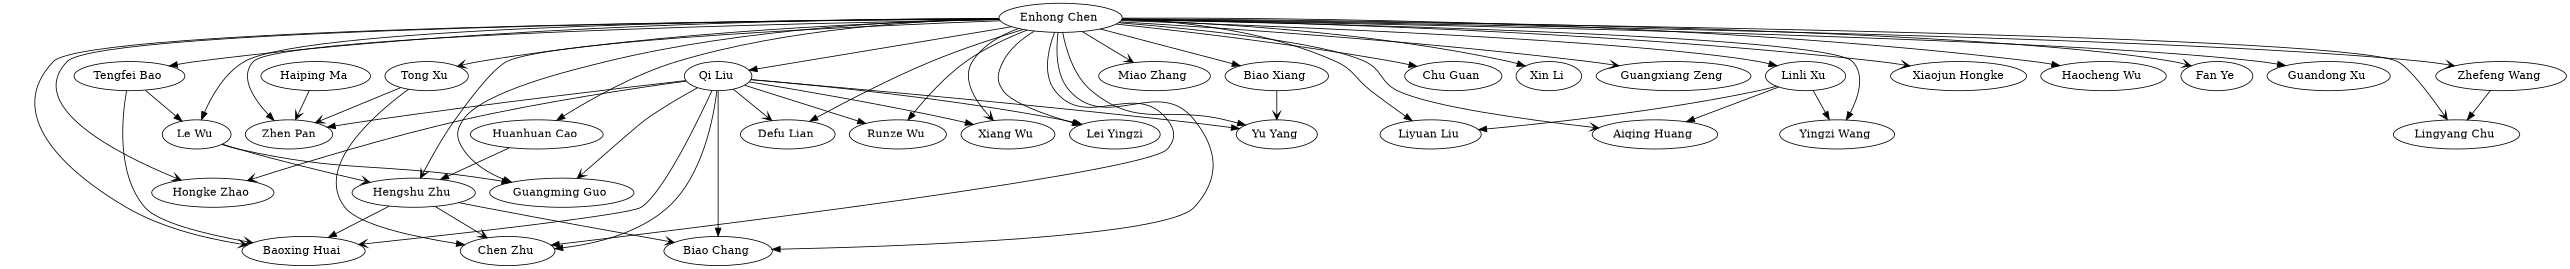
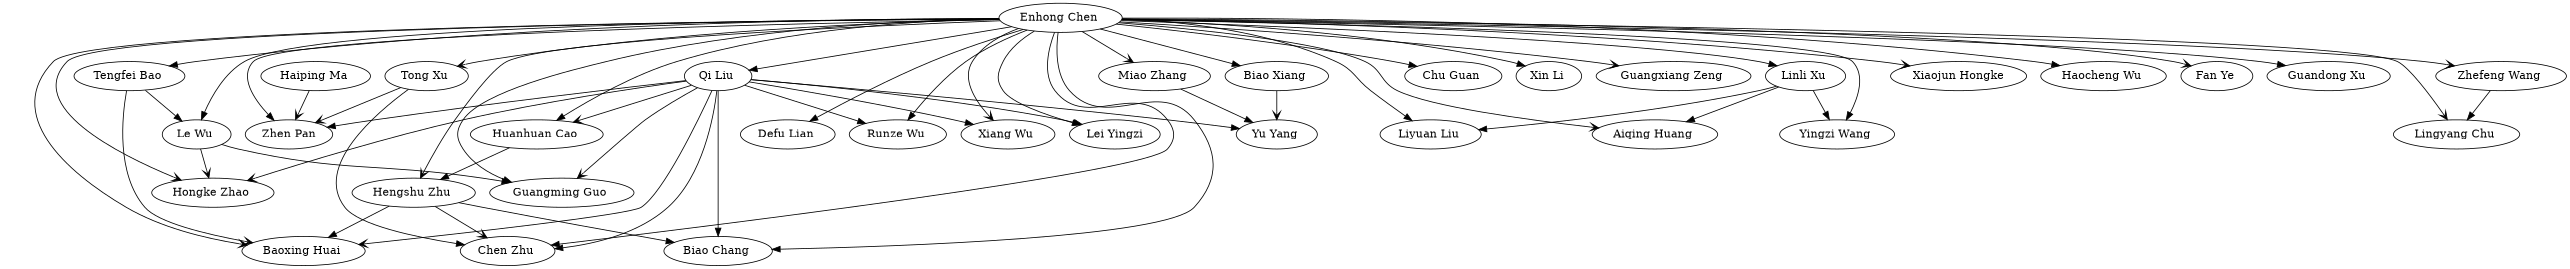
edge "Enhong Chen" -> "Yu Yang": now "Miao Zhang" -> "Yu Yang"
edge "Qi Liu" -> "Defu Lian": now "Qi Liu" -> "Huanhuan Cao"
edge "Le Wu" -> "Hengshu Zhu": now "Le Wu" -> "Hongke Zhao"
edge "Hengshu Zhu" -> "Biao Chang": arrowhead vee -> normal
